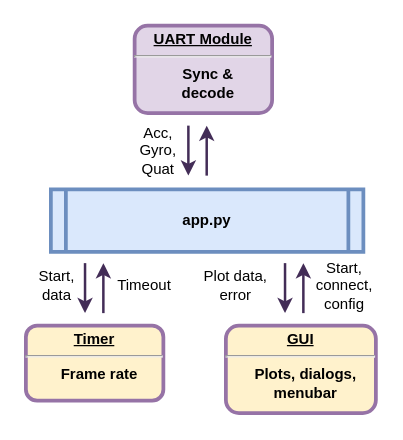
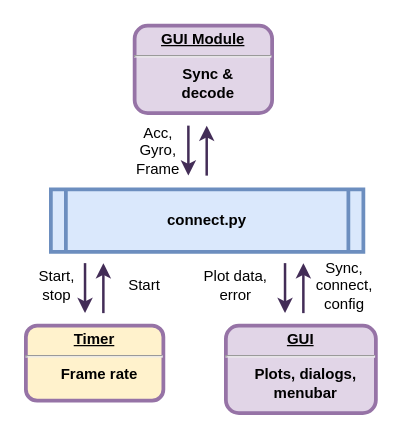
node "UART Module Sync & decode": label "UART Module Sync & decode" -> "GUI Module Sync & decode"
node "Acc, Gyro, Quat": label "Acc, Gyro, Quat" -> "Acc, Gyro, Frame"
node "app.py": label "app.py" -> "connect.py"
node "Start, data": label "Start, data" -> "Start, stop"
node "Timeout": label "Timeout" -> "Start"
node "Start, connect, config": label "Start, connect, config" -> "Sync, connect, config"
node "GUI Plots, dialogs, menubar": fillcolor #fff2cc -> #e1d5e7
